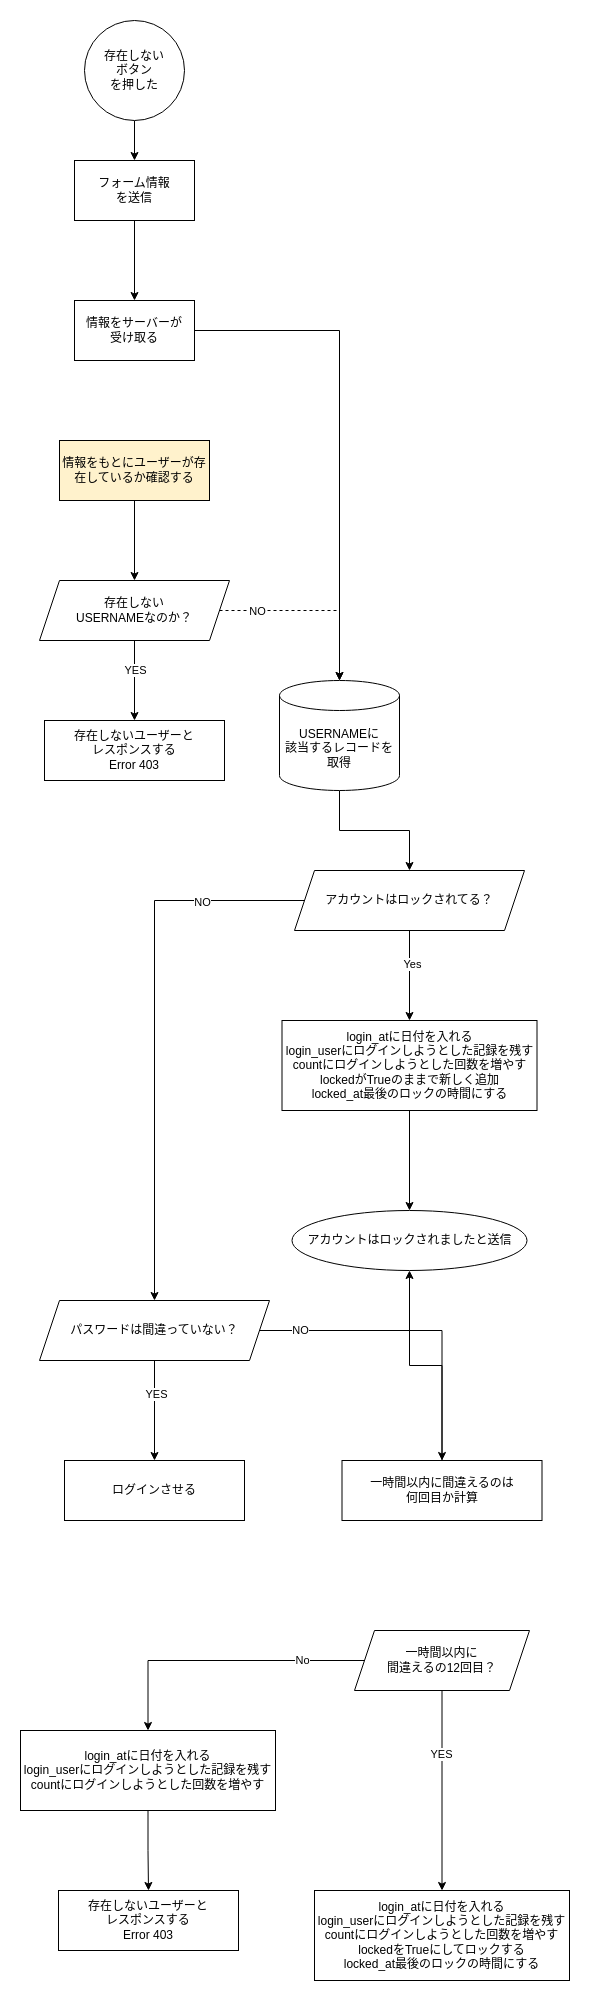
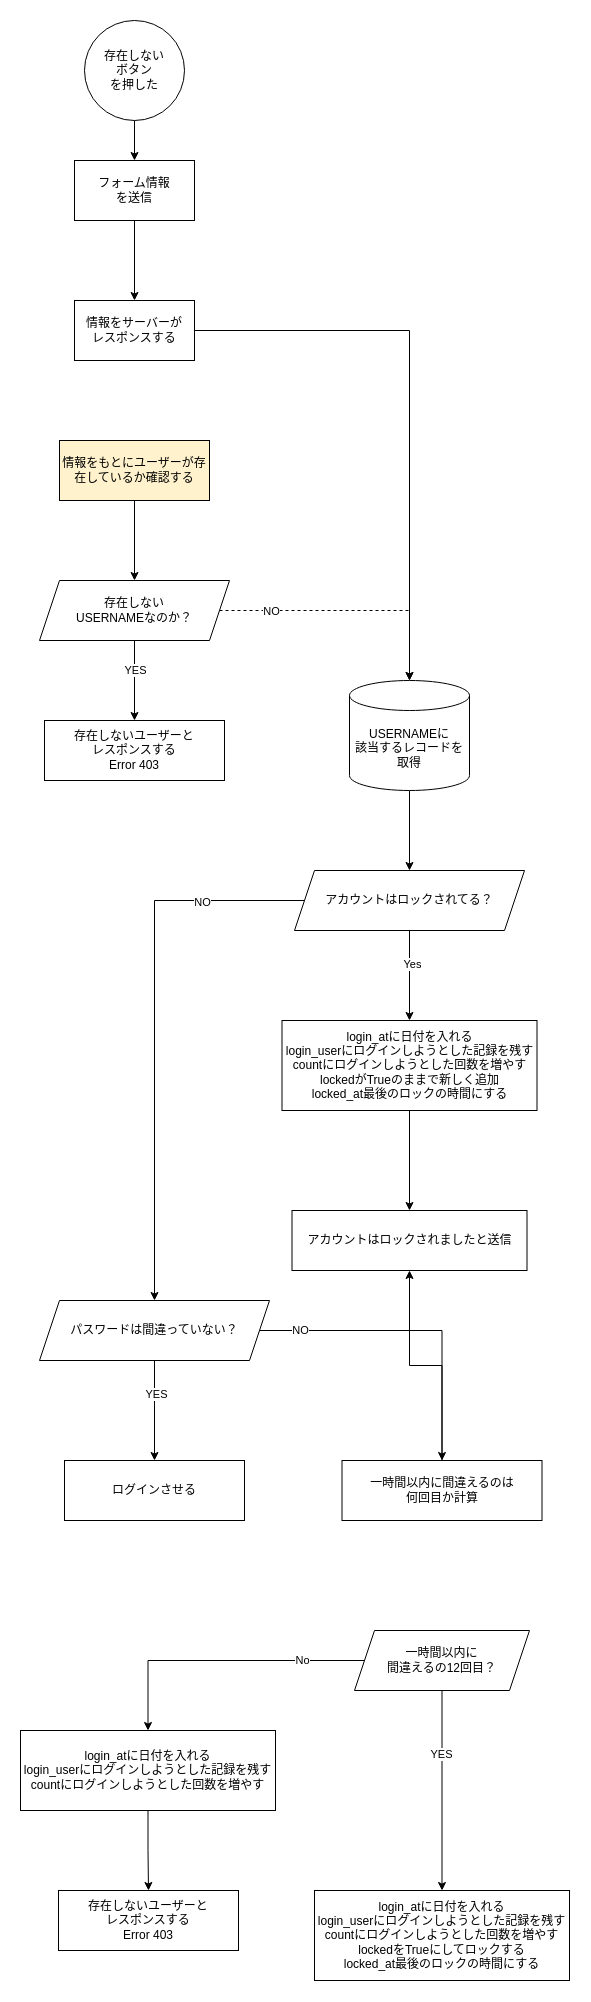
node "情報をサーバーが 受け取る": label "情報をサーバーが 受け取る" -> "情報をサーバーが レスポンスする"
node "USERNAMEに 該当するレコードを 取得": moved (340, 736) -> (410, 736)
node "アカウントはロックされましたと送信": shape ellipse -> rectangle
